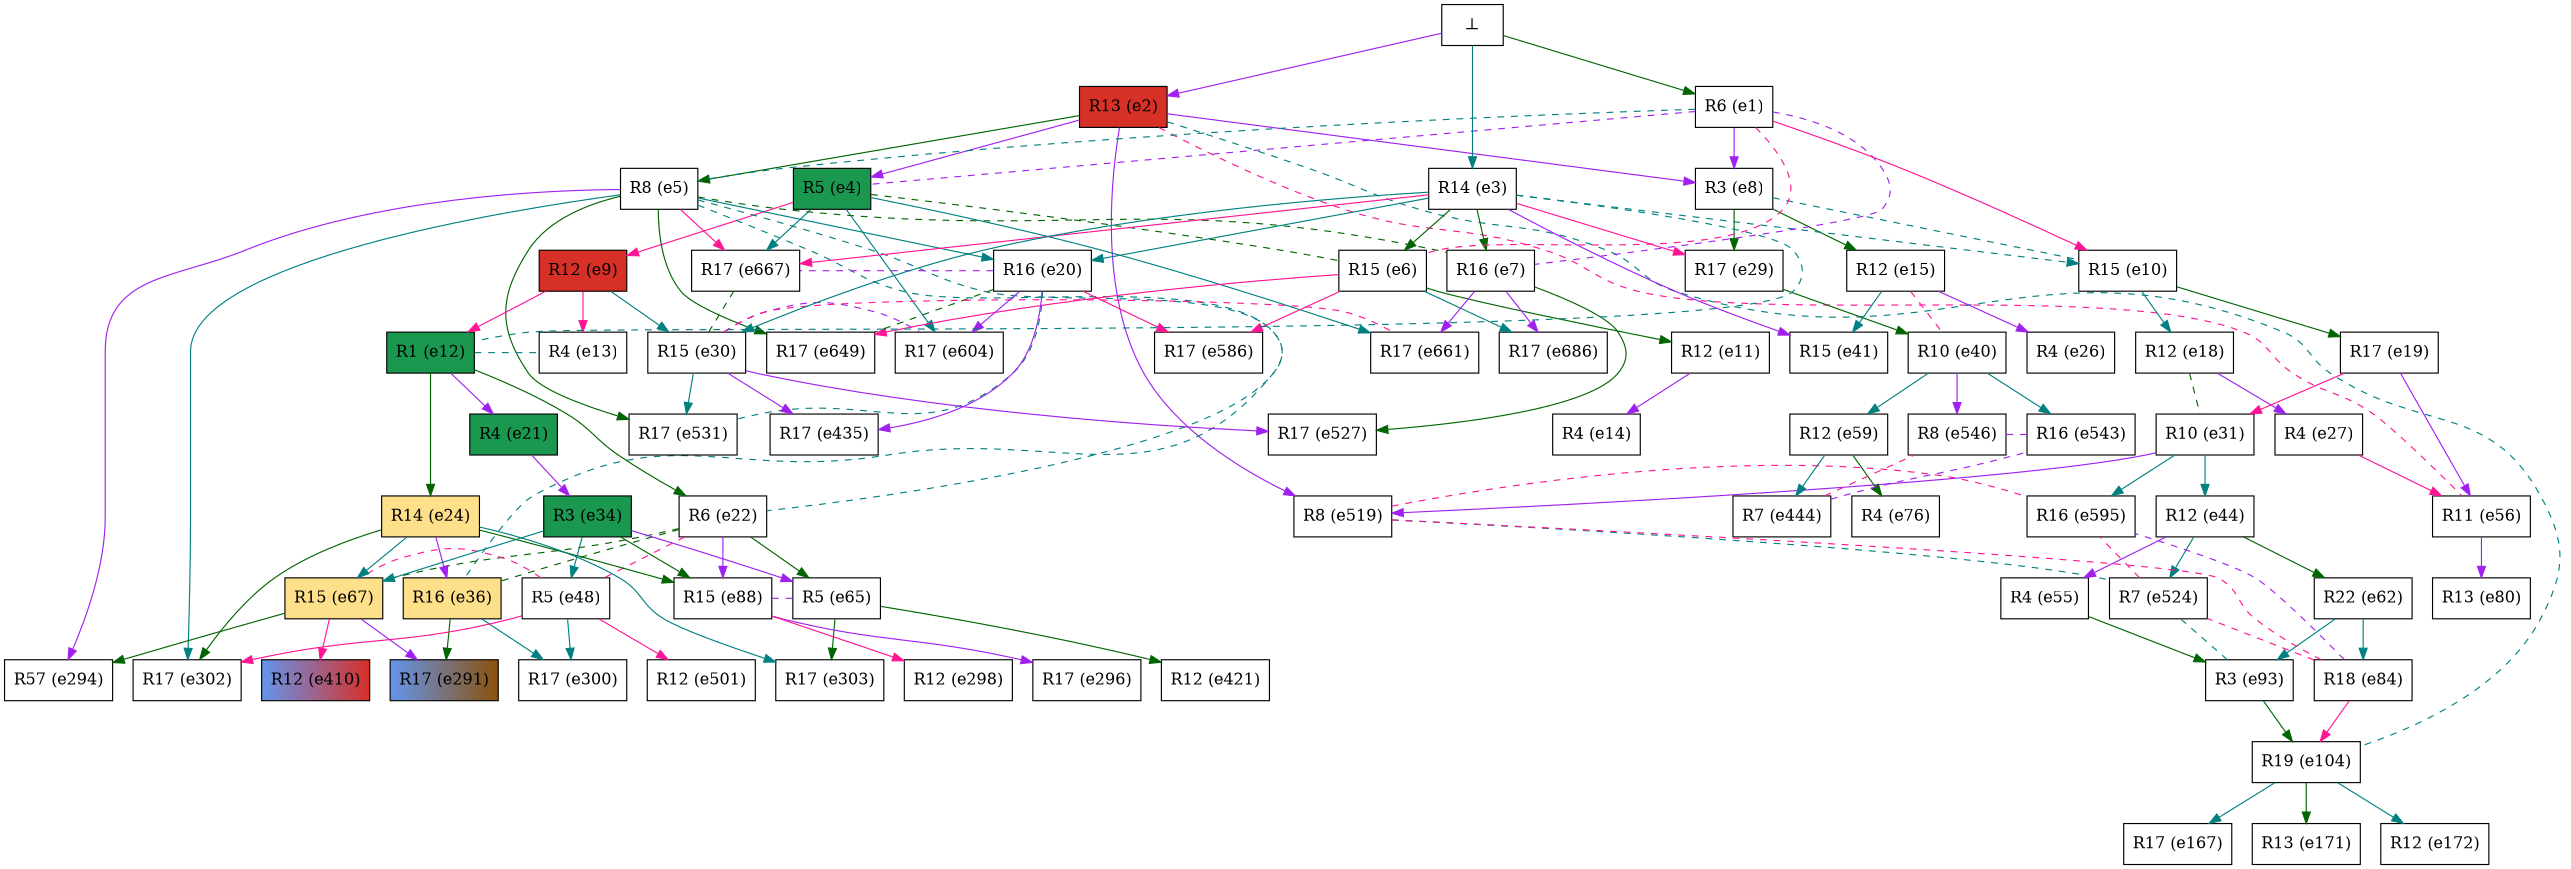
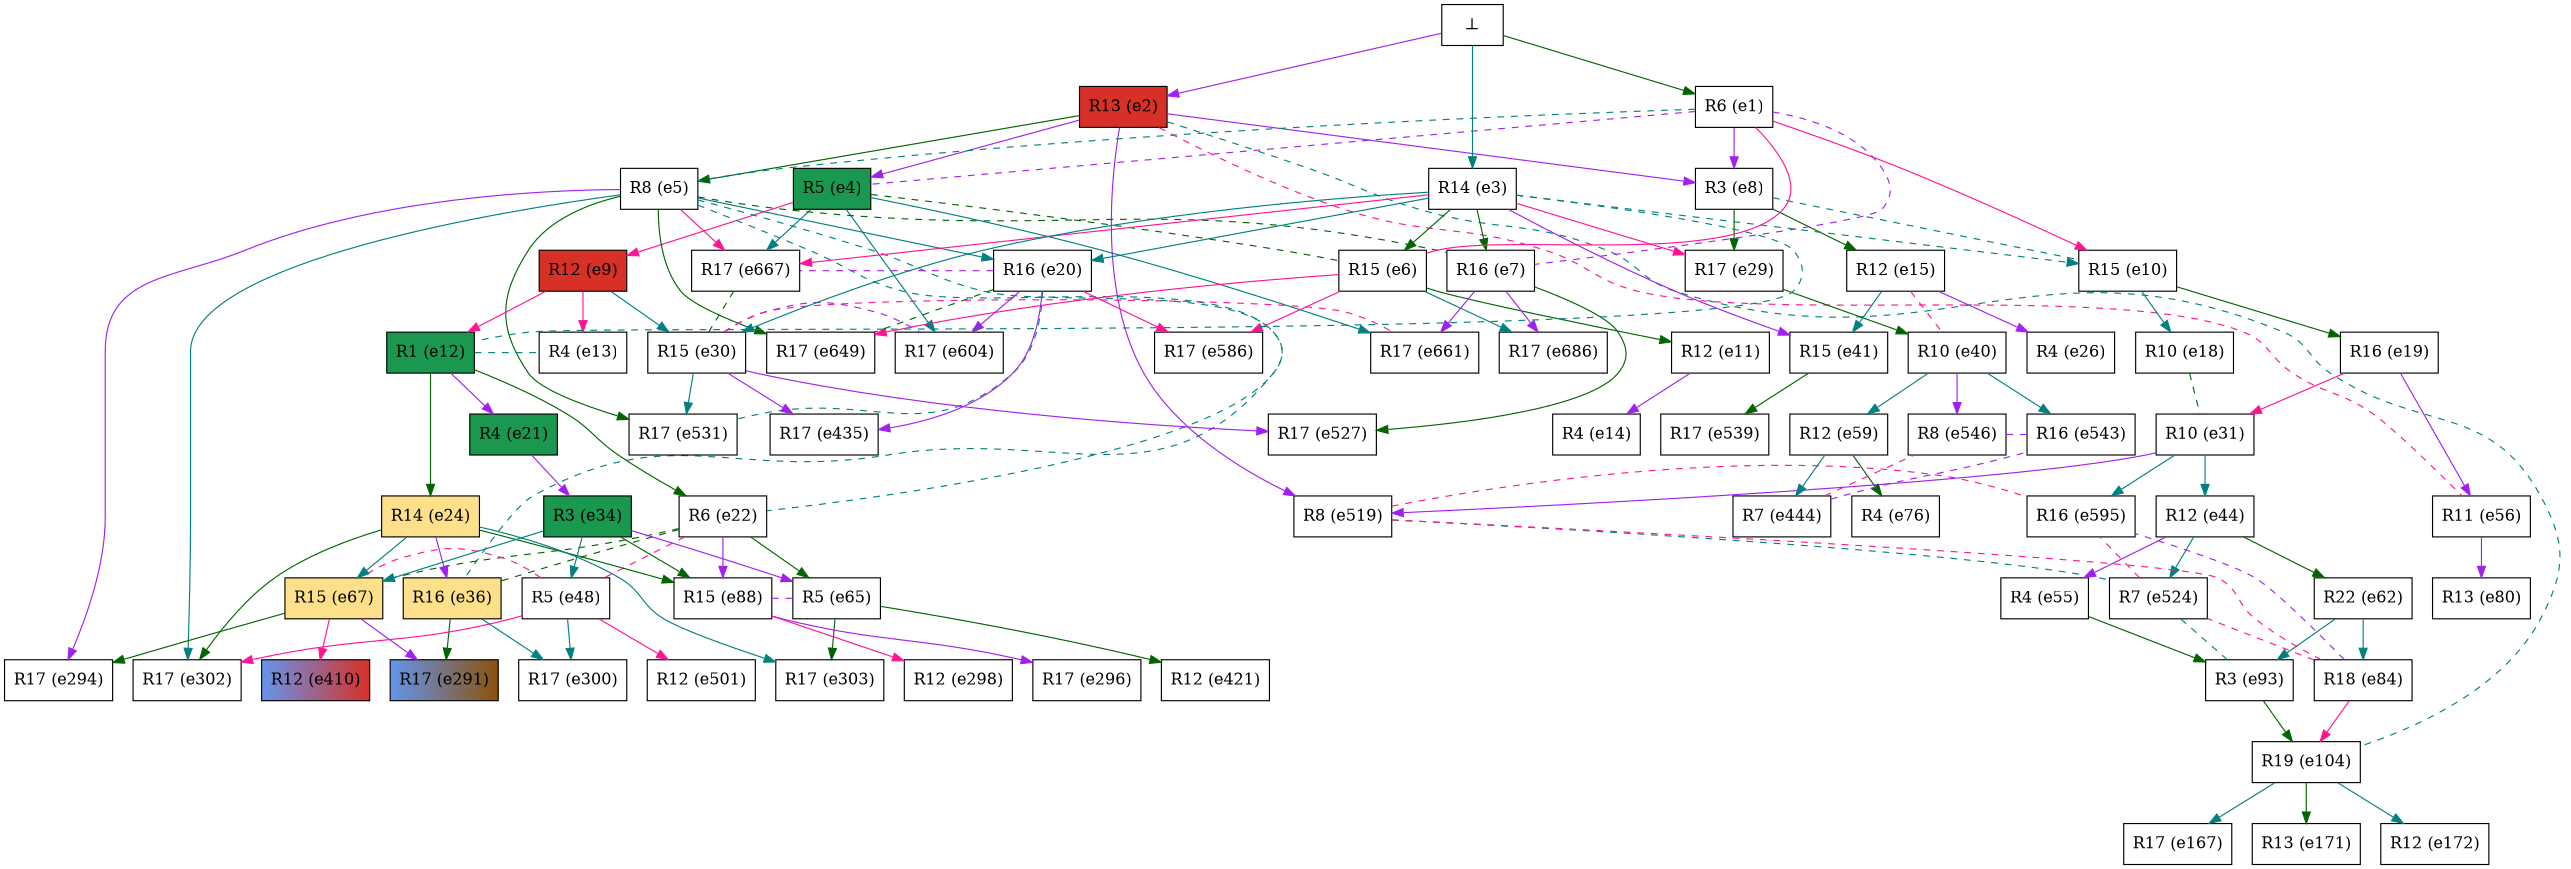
edge "R6 (e1)" -- "R15 (e6)": style dashed -> solid
node "R12 (e18)": label "R12 (e18)" -> "R10 (e18)"
node "R17 (e19)": label "R17 (e19)" -> "R16 (e19)"
node "R17 (e539)": added
node "R4 (e27)": removed
node "R57 (e294)": label "R57 (e294)" -> "R17 (e294)"
